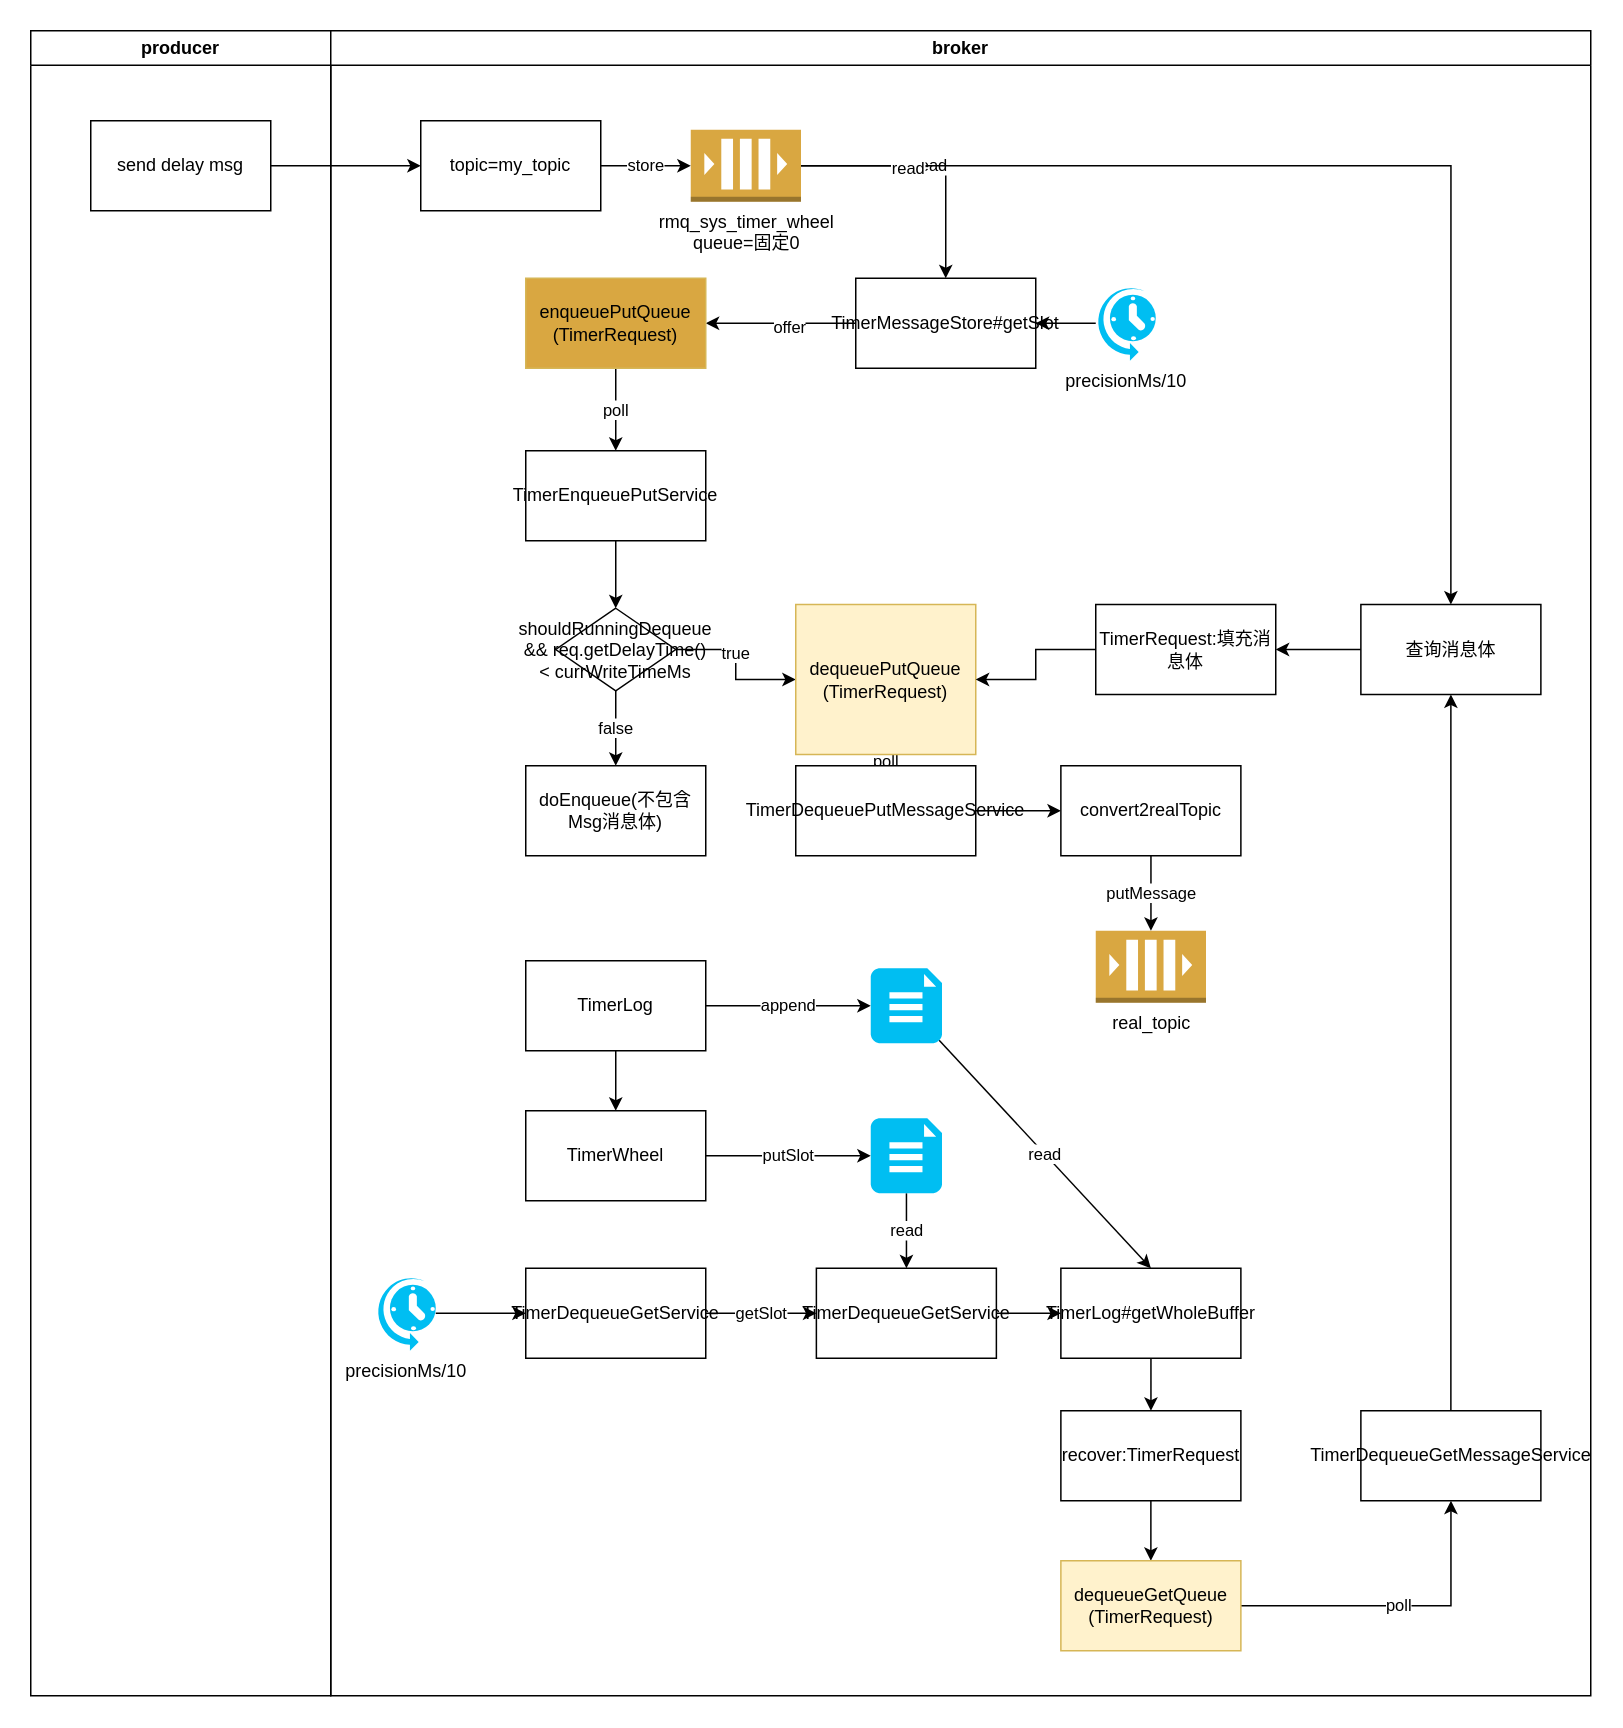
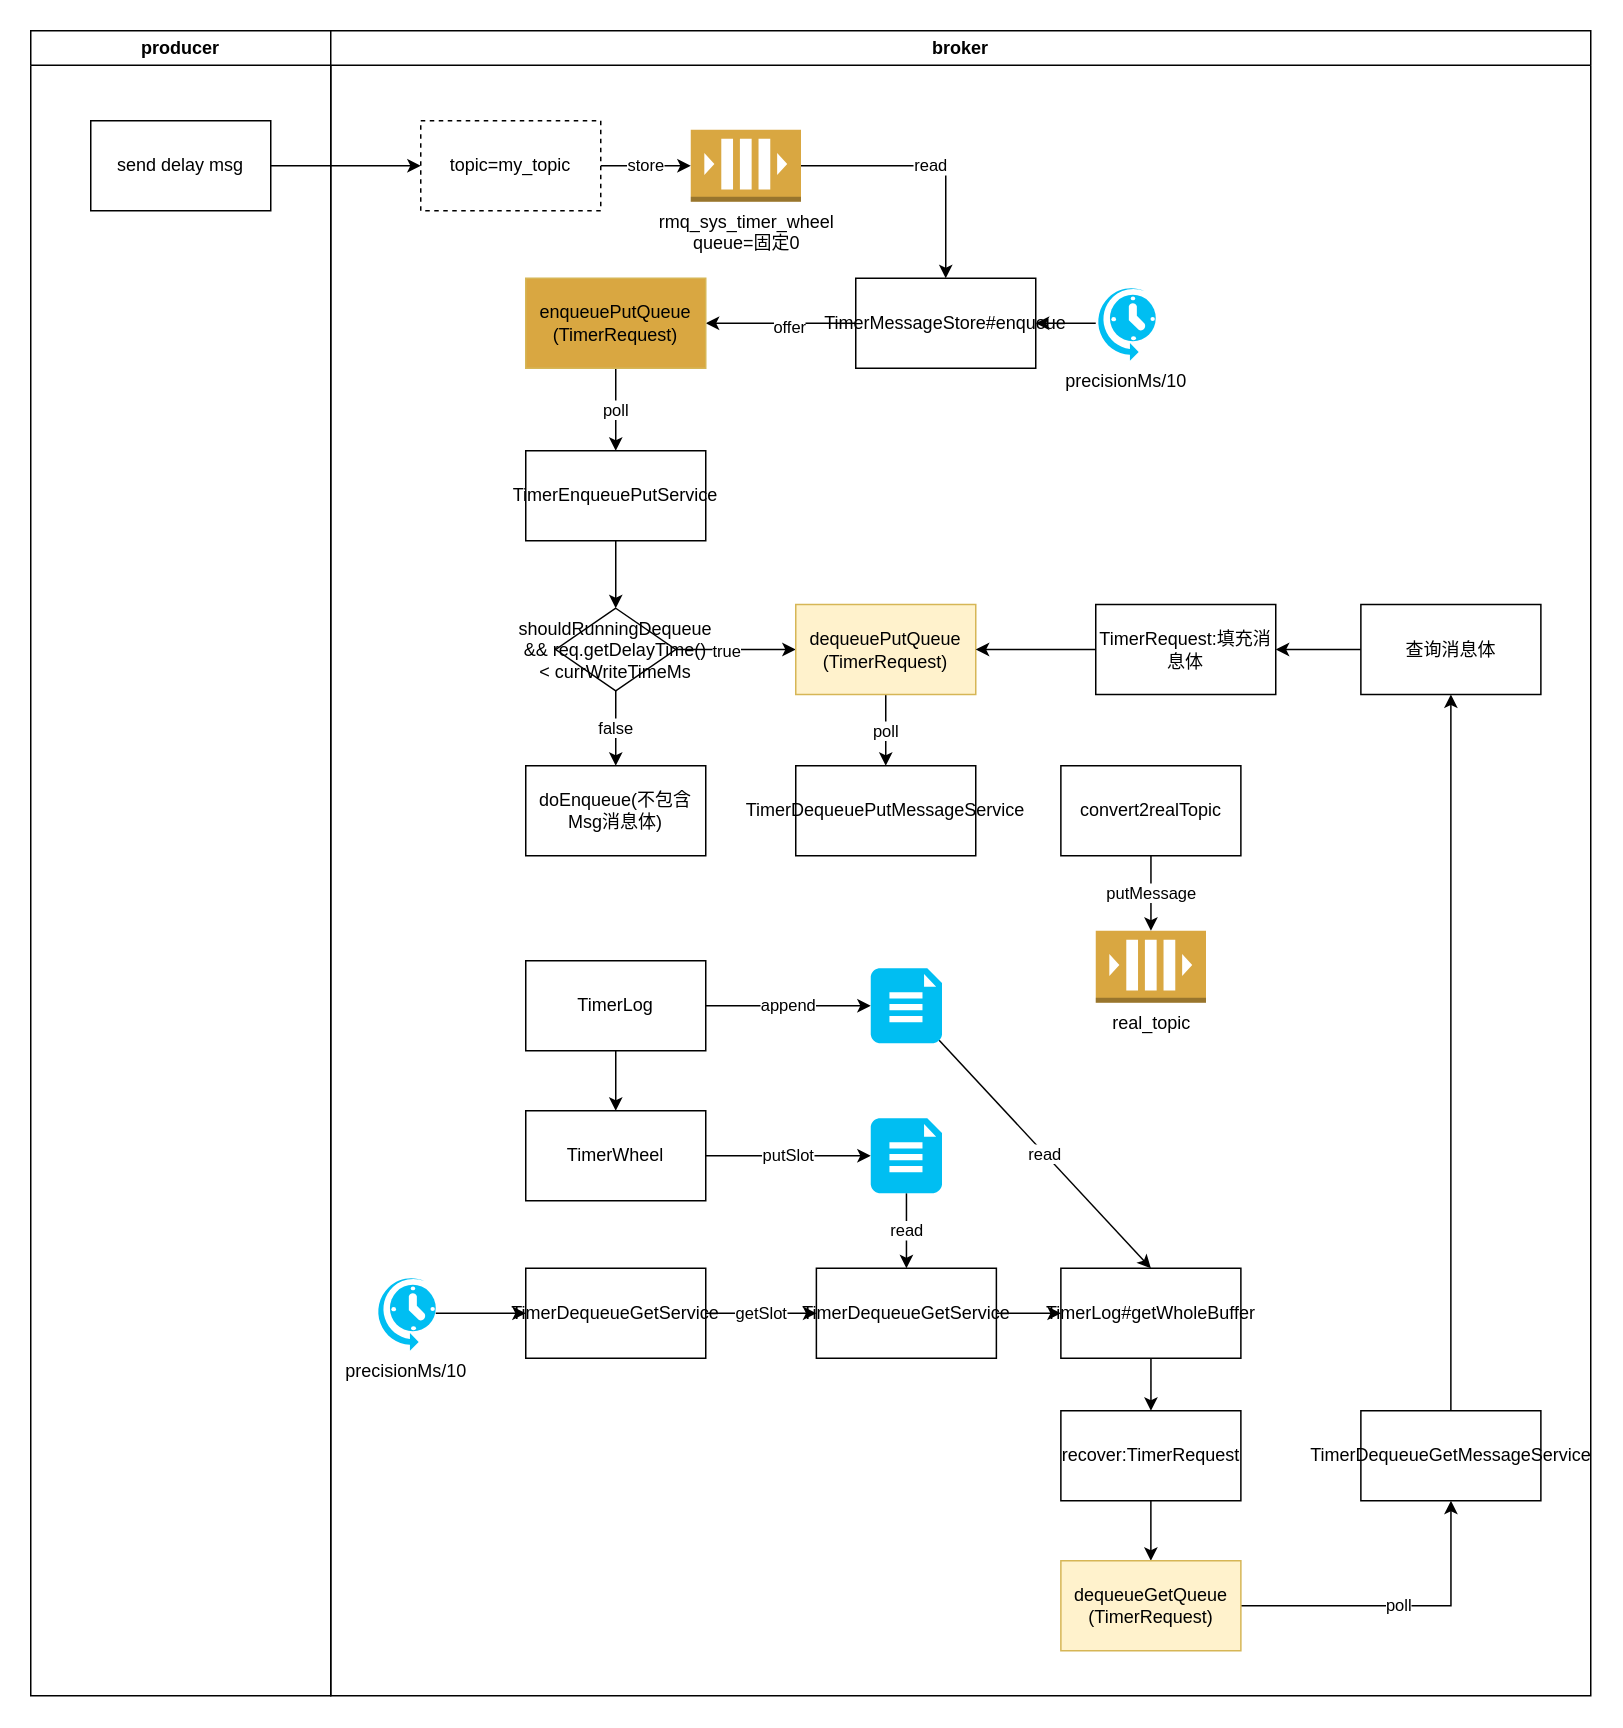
node "topic=my_topic": style solid -> dashed
edge "rmq_sys_timer_wheel queue=固定0" -> "查询消息体": removed, label "read"
node "TimerMessageStore#getSlot": label "TimerMessageStore#getSlot" -> "TimerMessageStore#enqueue"
node "dequeuePutQueue (TimerRequest)": size 180x150 -> 180x90
edge "TimerDequeuePutMessageService" -> "convert2realTopic": removed
